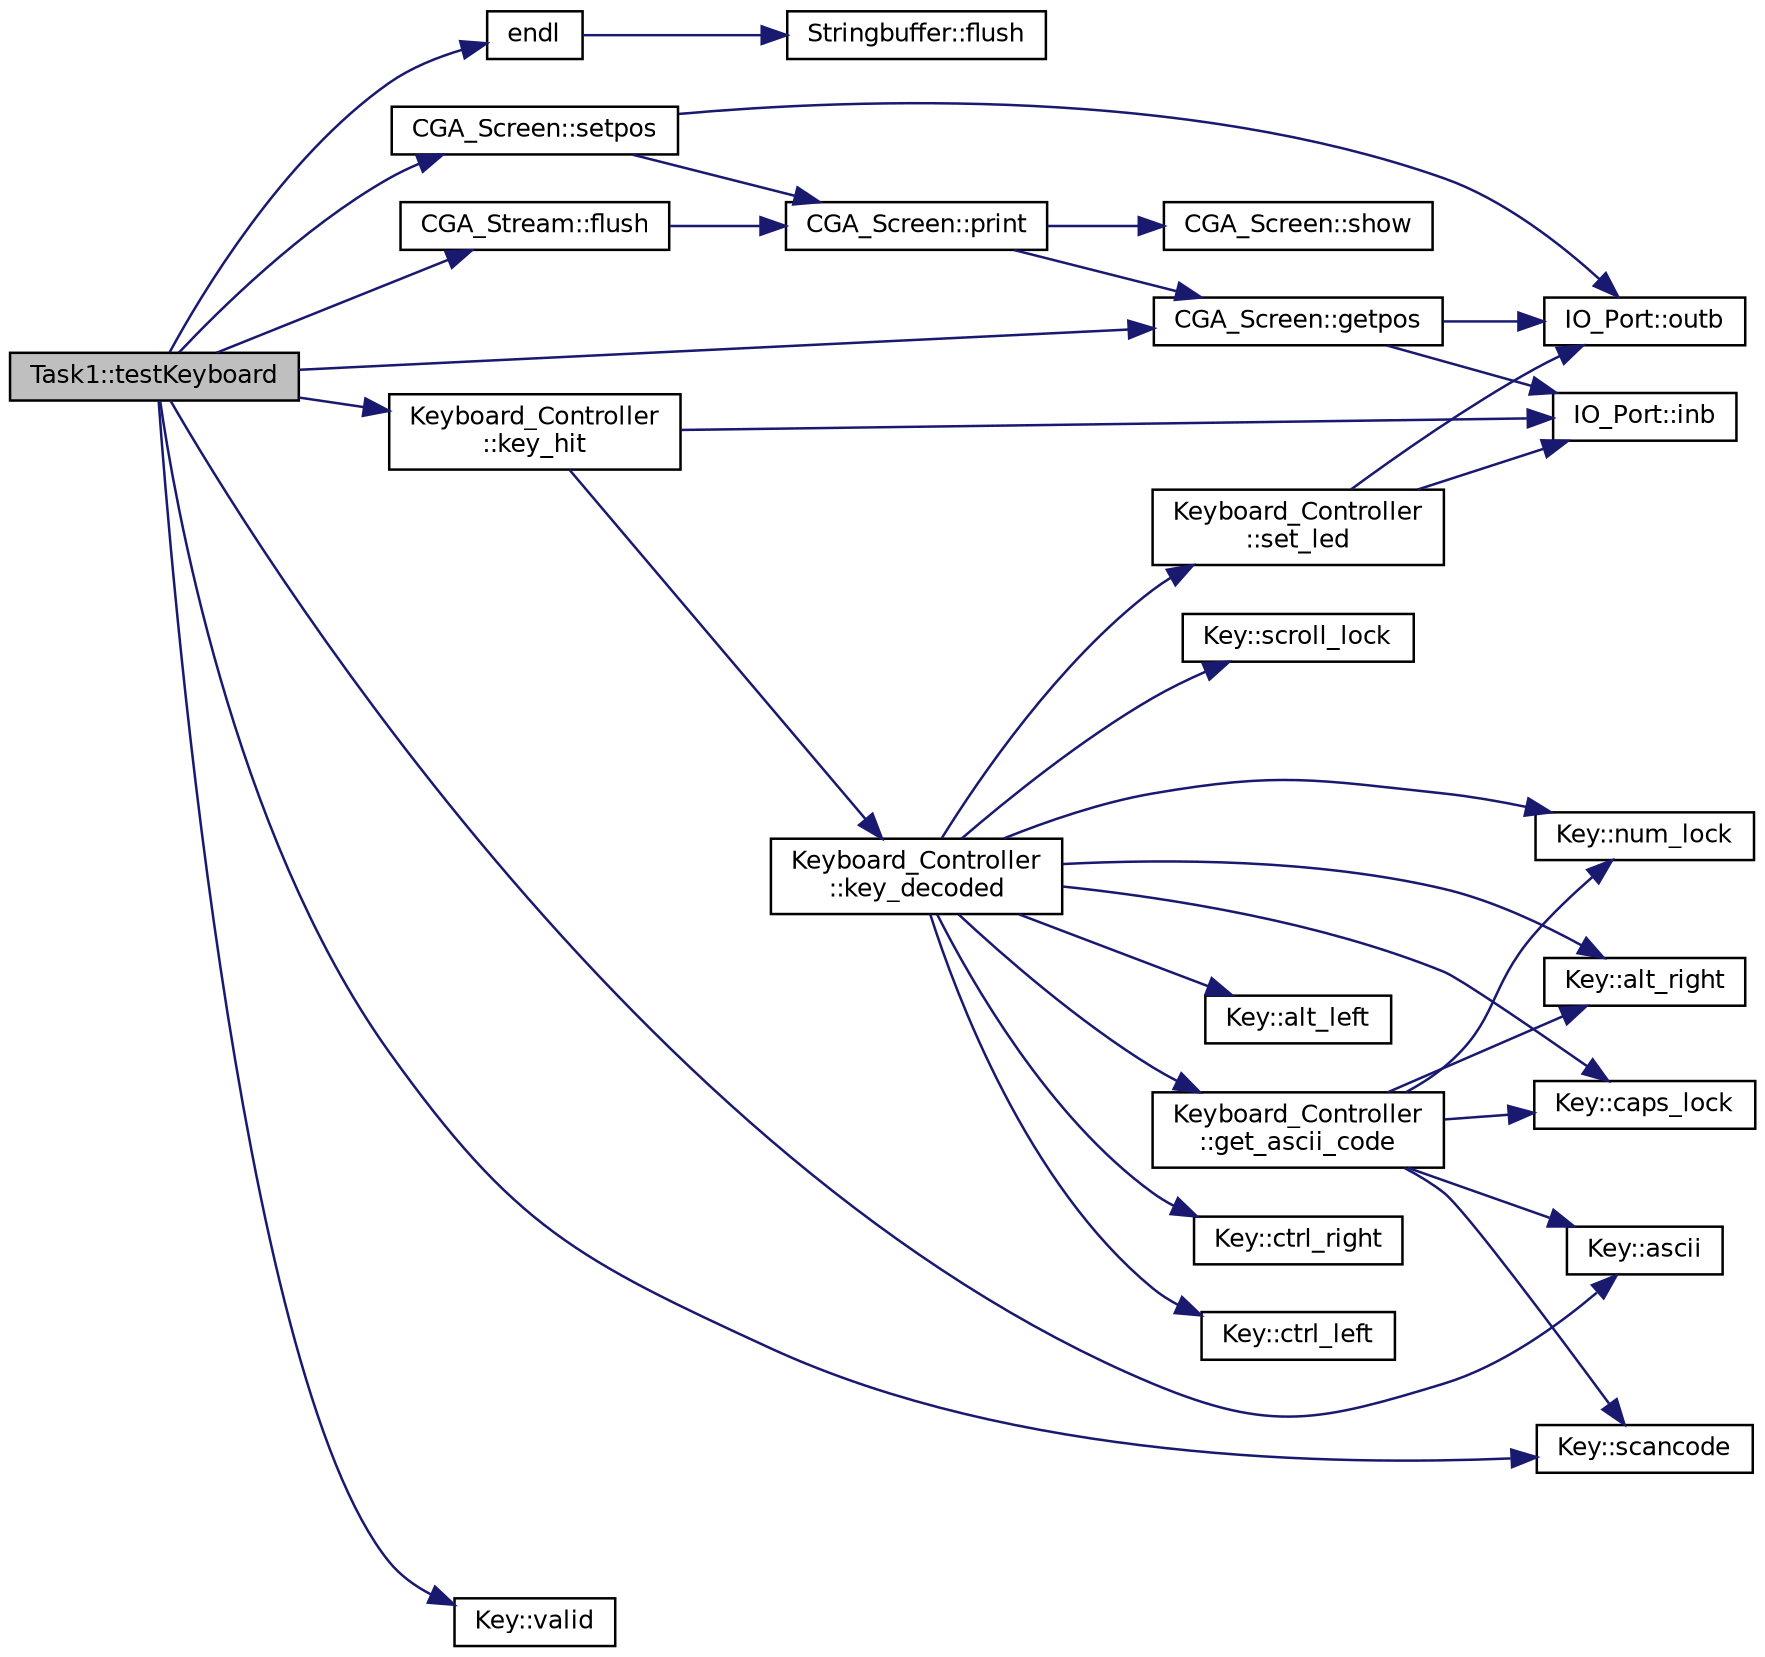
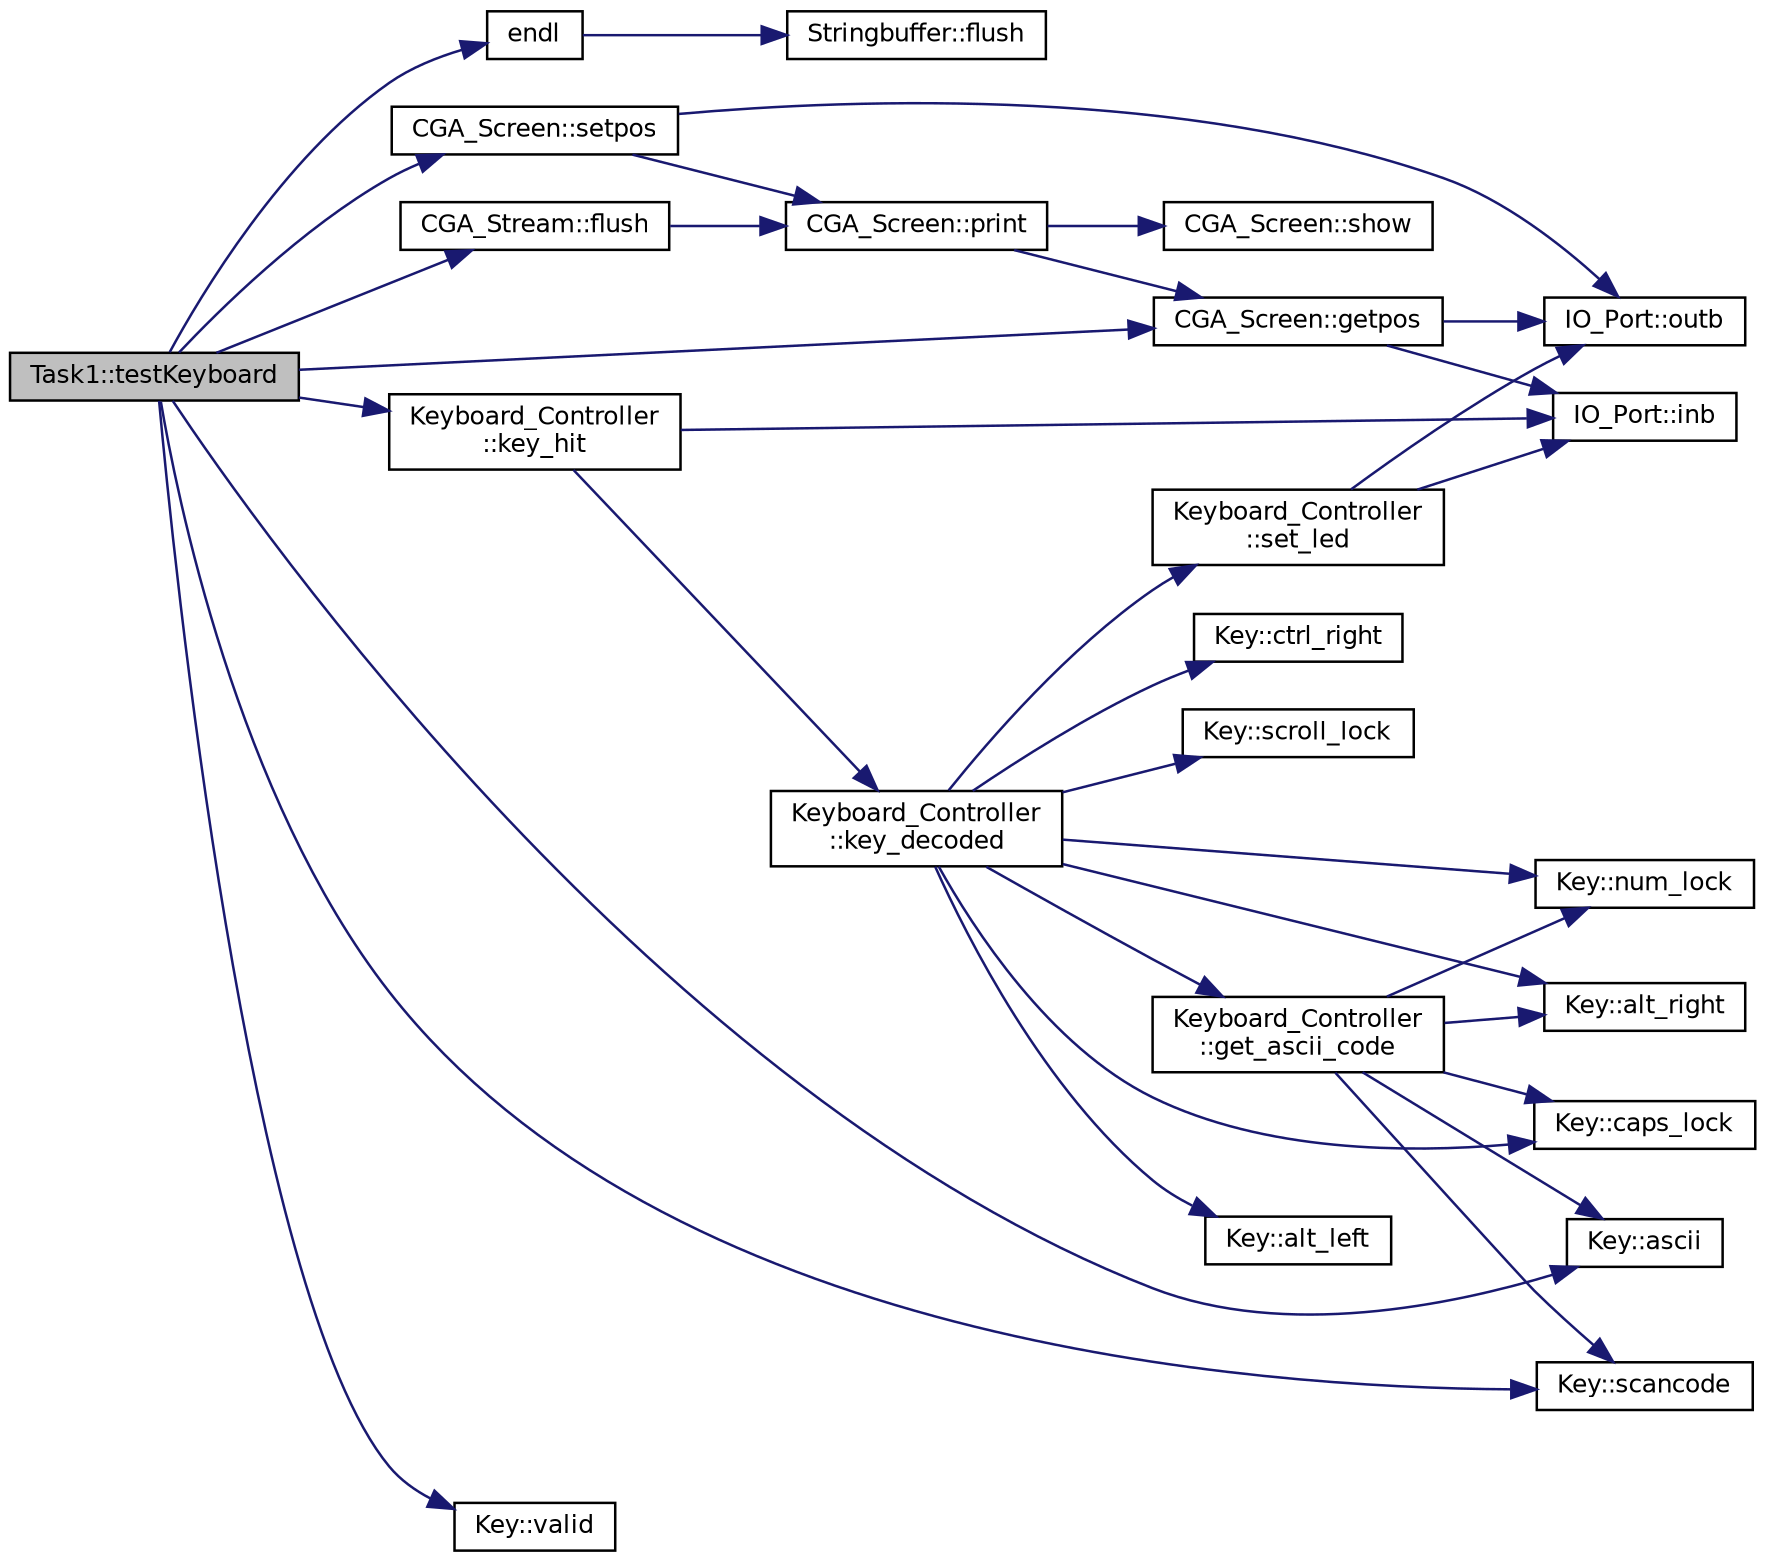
node "Key::ctrl_left": removed
